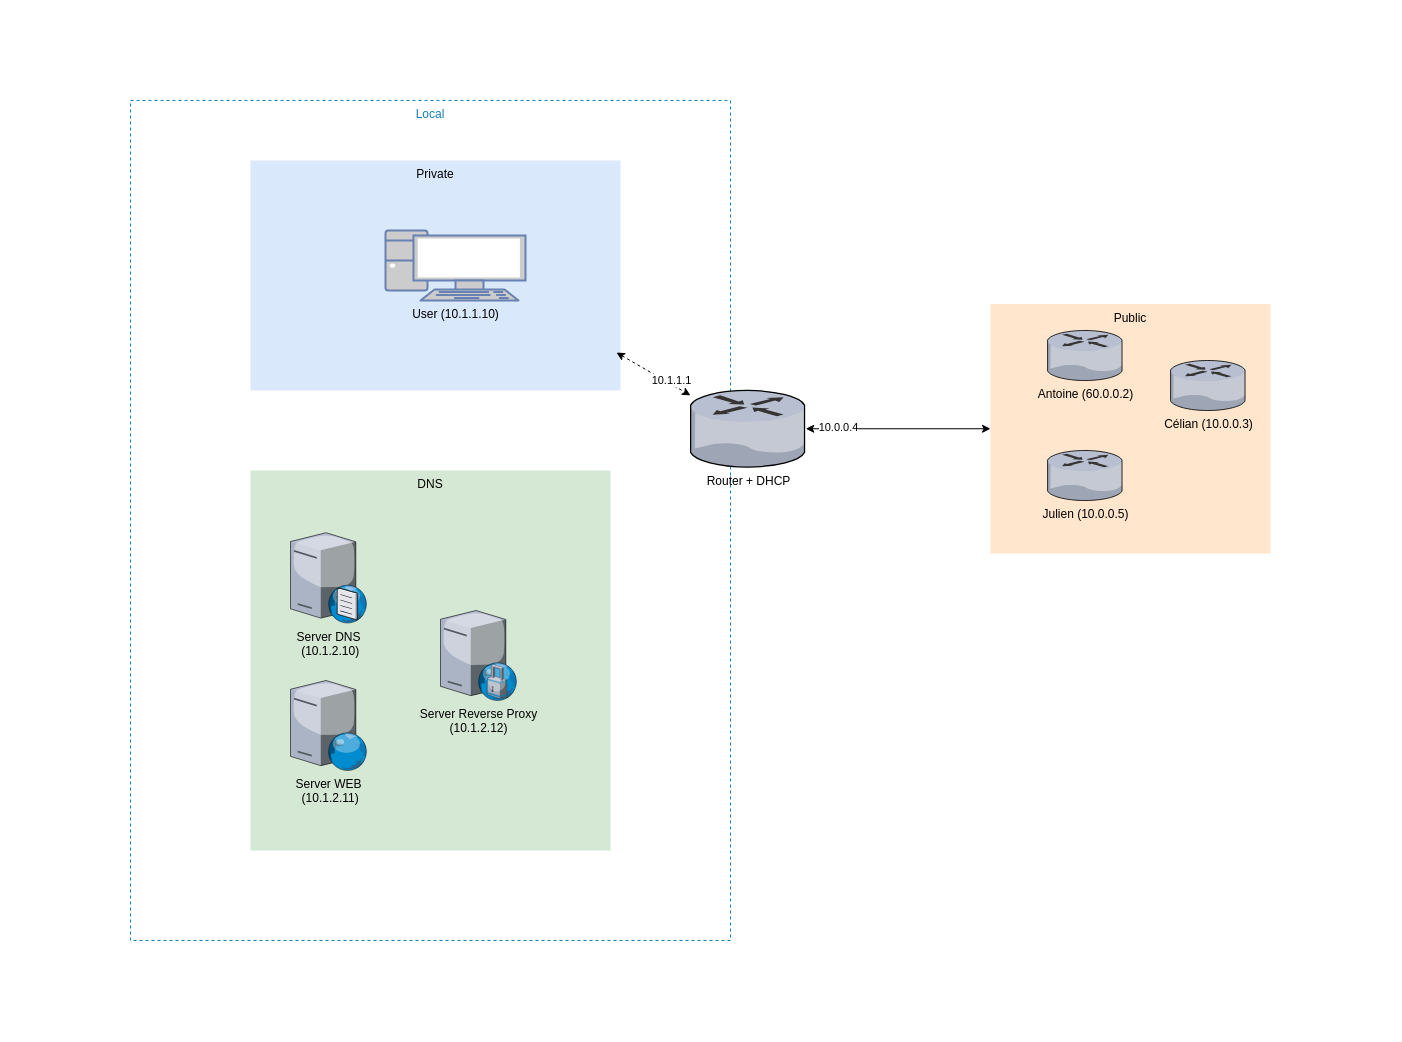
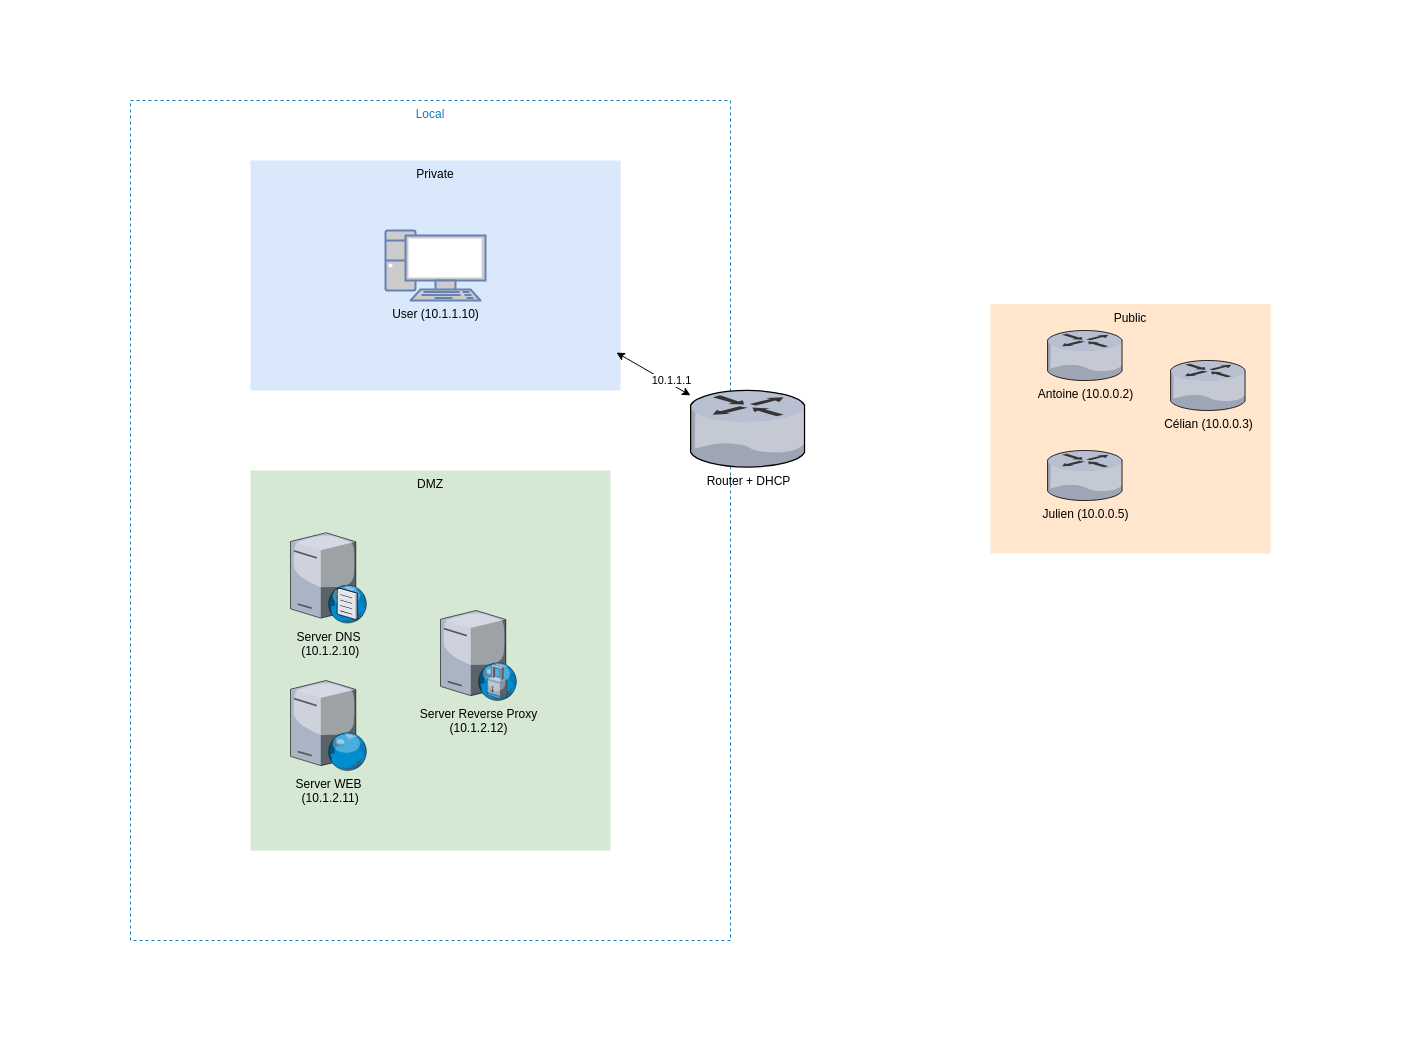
node "User (10.1.1.10)": size 140x70 -> 100x70
edge "Private" -- "Router + DHCP": style dashed -> solid
node "Antoine (60.0.0.2)": label "Antoine (60.0.0.2)" -> "Antoine (10.0.0.2)"
edge "Router + DHCP" -- "Public": removed, label "10.0.0.4"
node "DNS": label "DNS" -> "DMZ"
